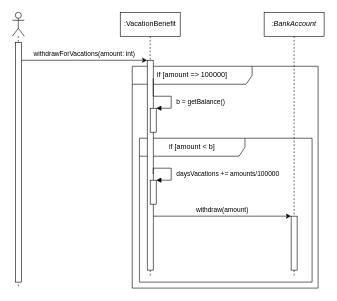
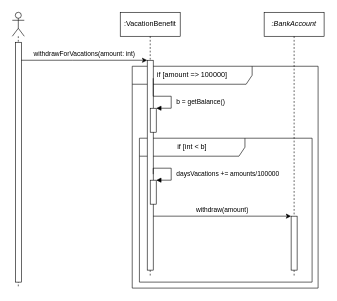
node "if [amount < b]": label "if [amount < b]" -> "if [int < b]"
